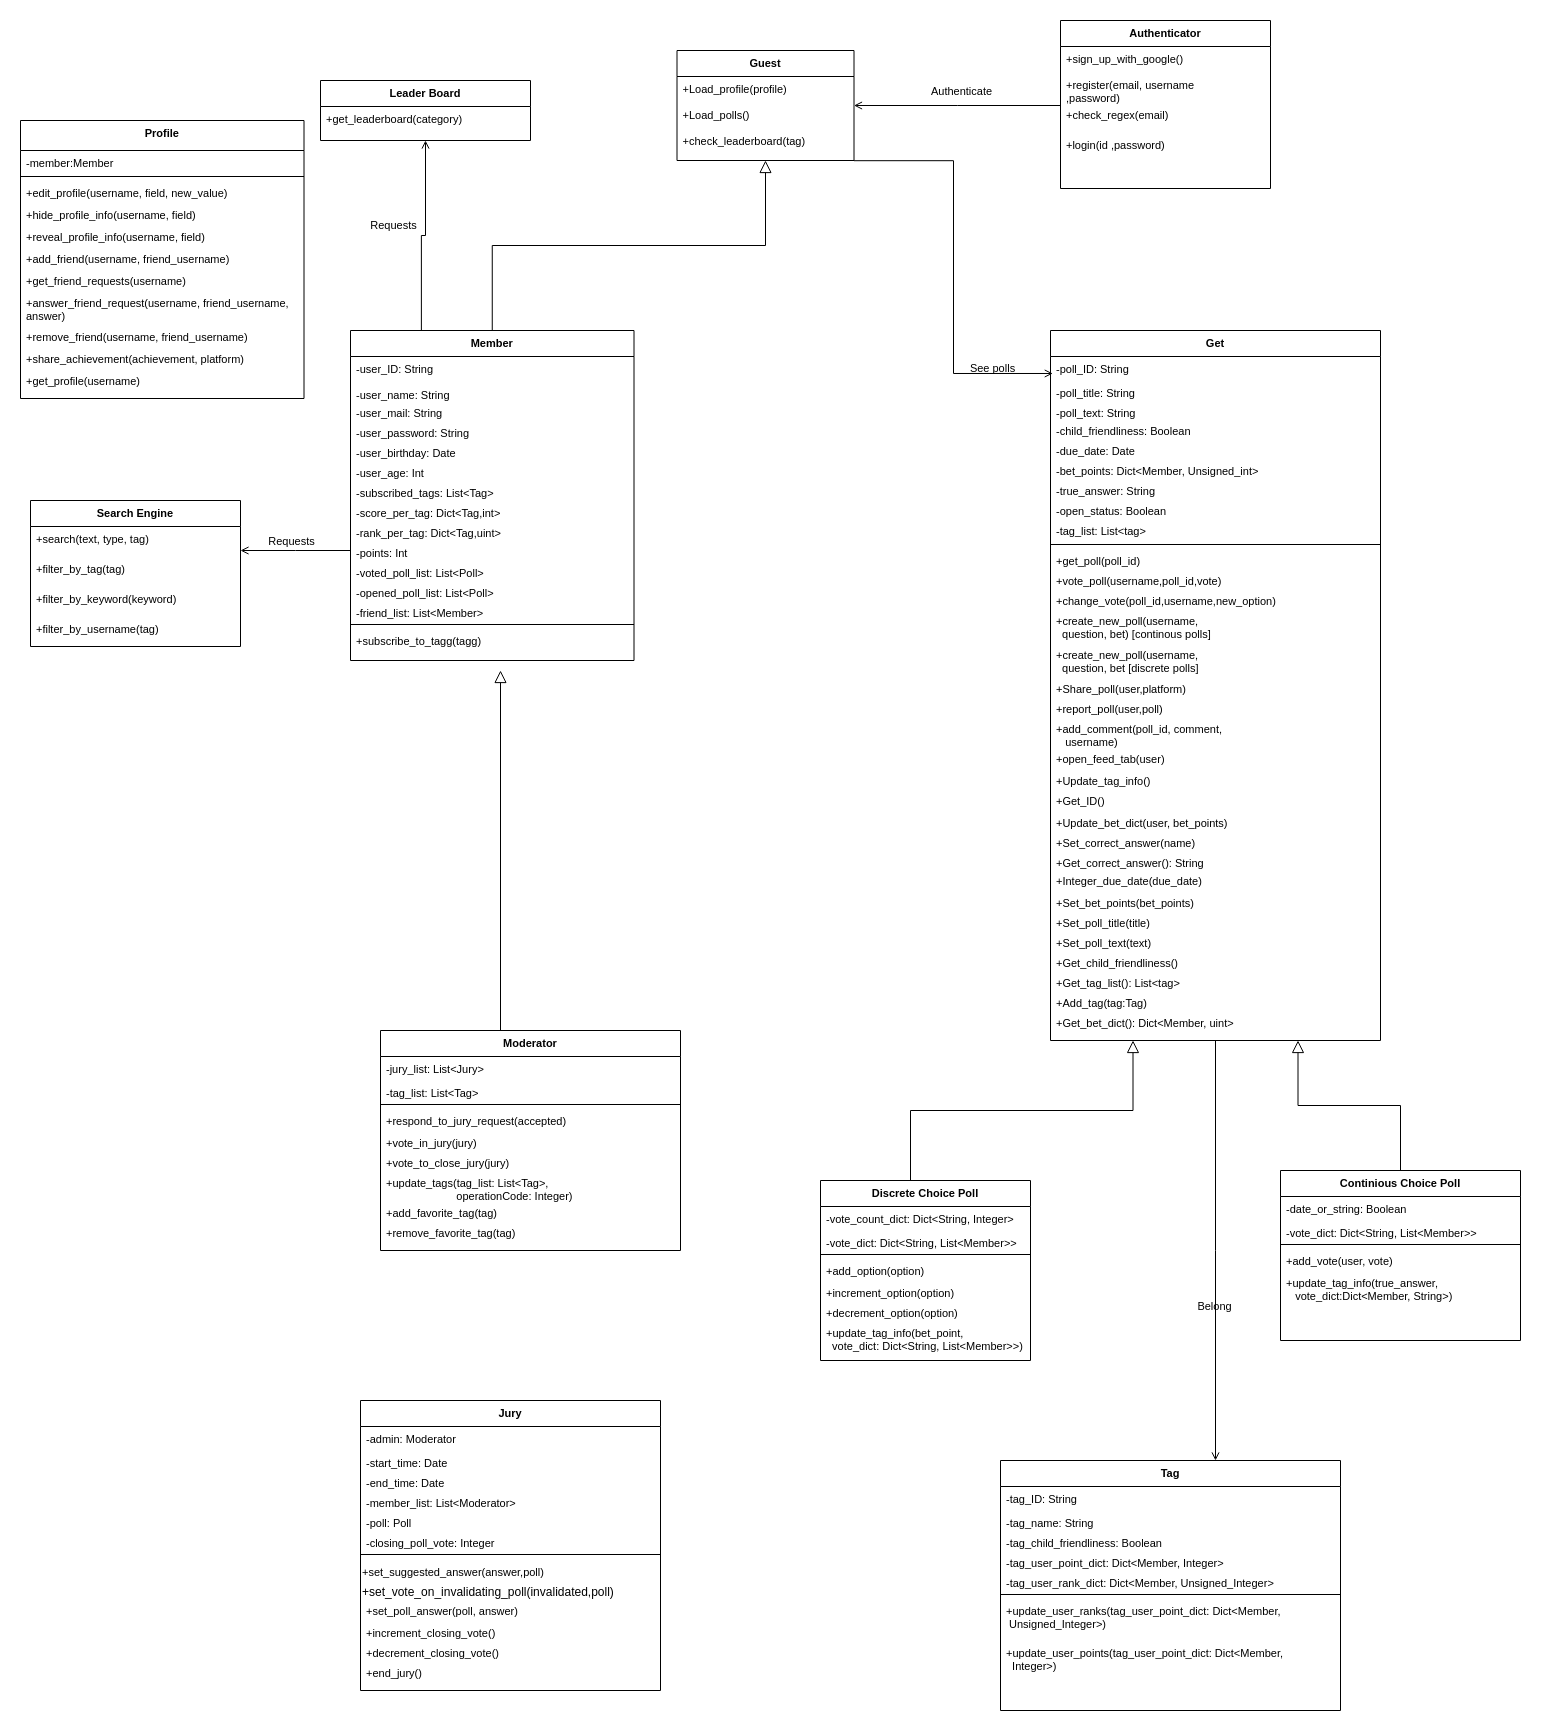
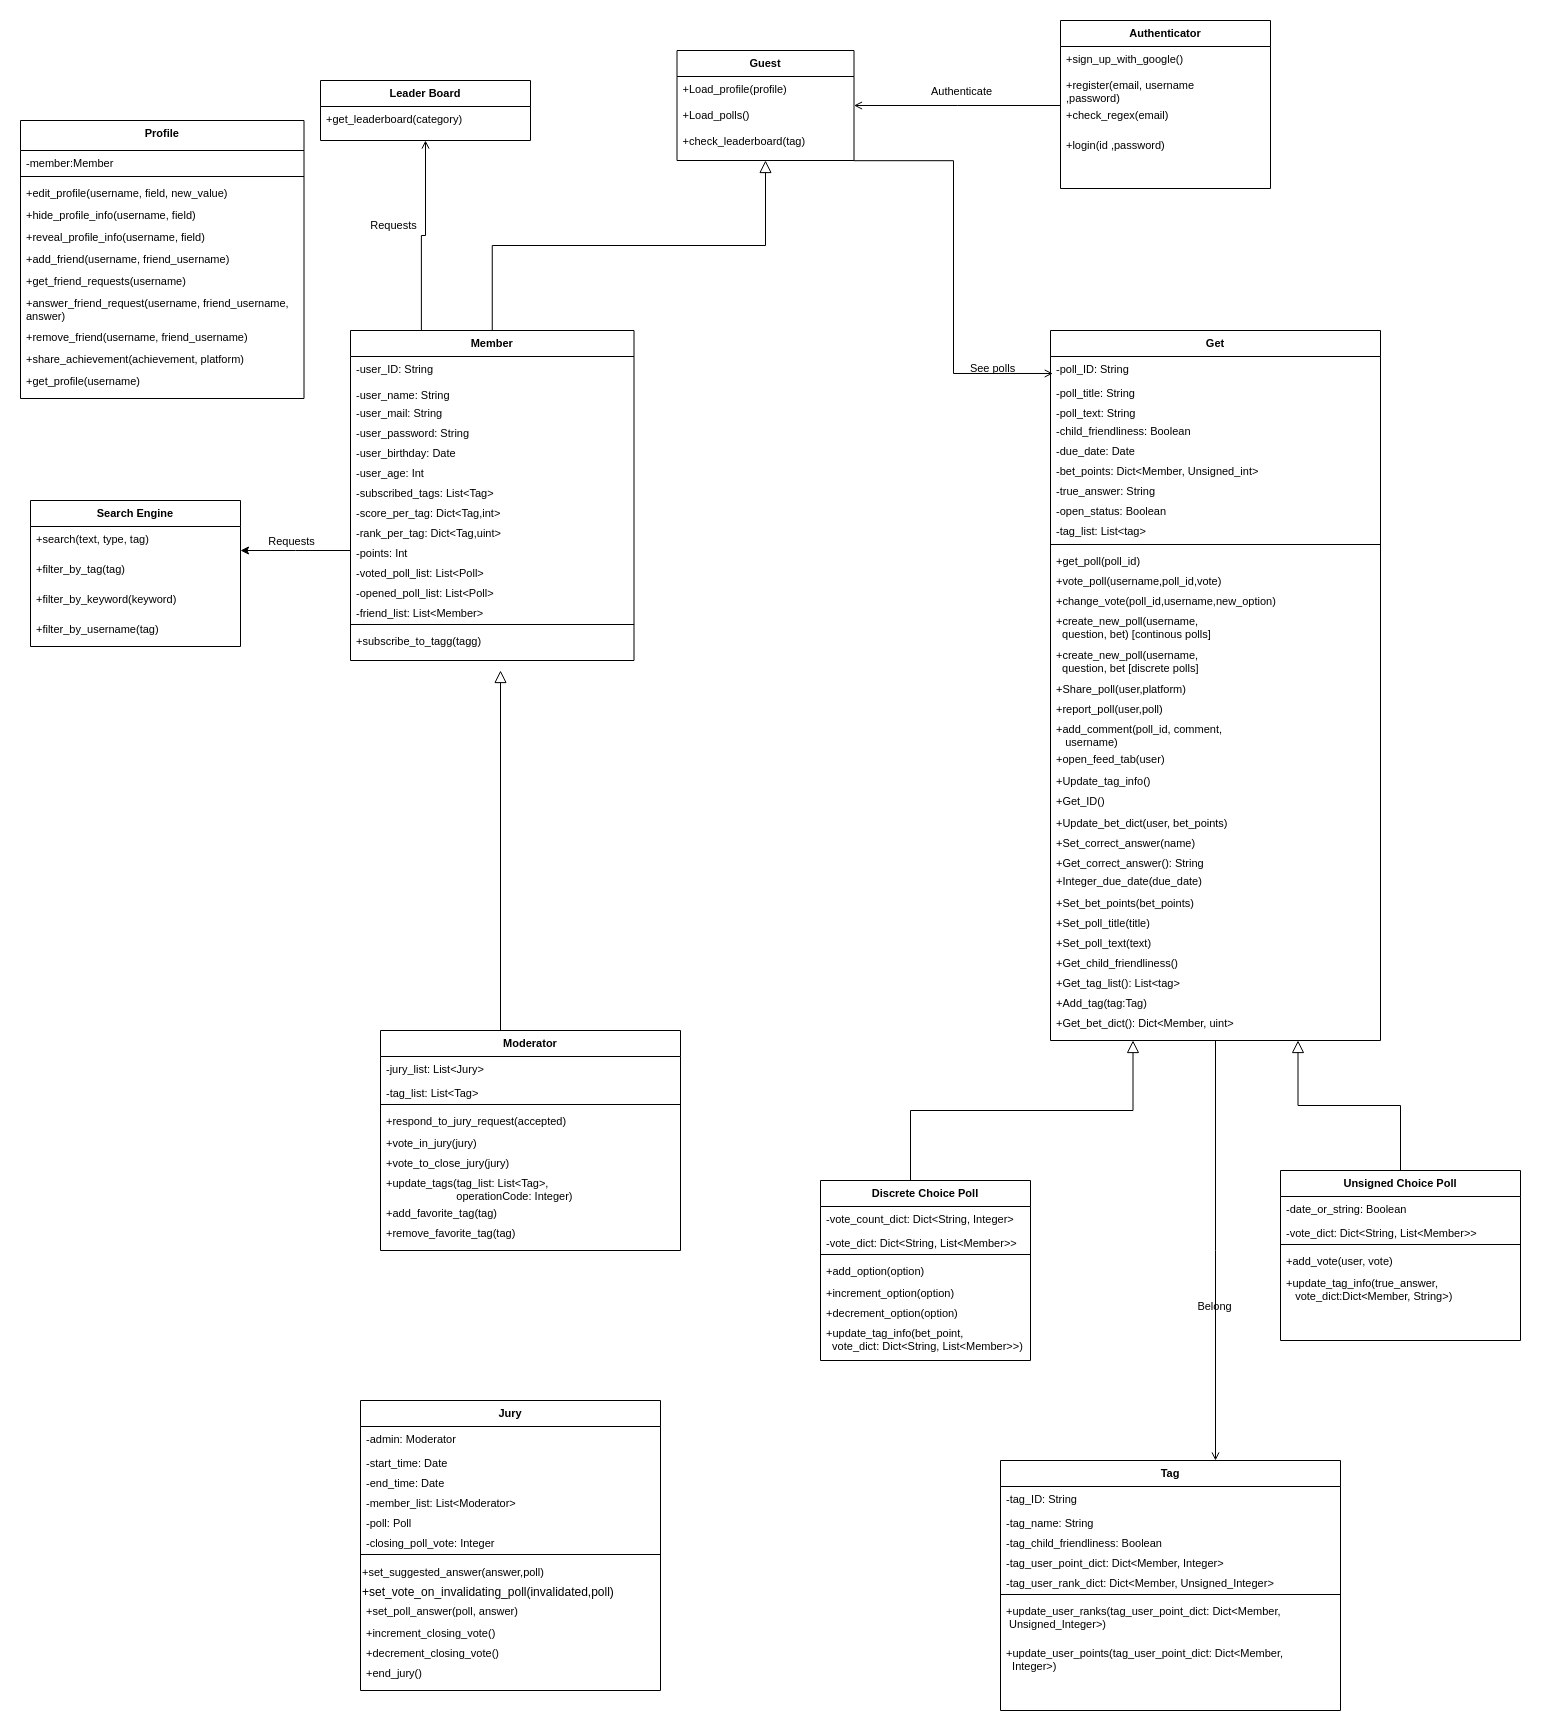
edge "-points: Int" -> "+search(text, type, tag)": arrowhead open -> classic
node "Continious Choice Poll": label "Continious Choice Poll" -> "Unsigned Choice Poll"
